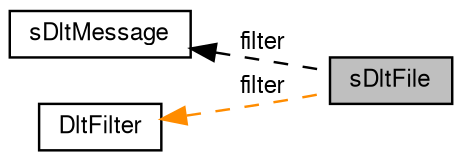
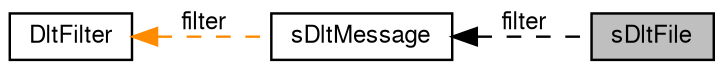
edge "sDltFile" -> "DltFilter": now "sDltMessage" -> "DltFilter"
